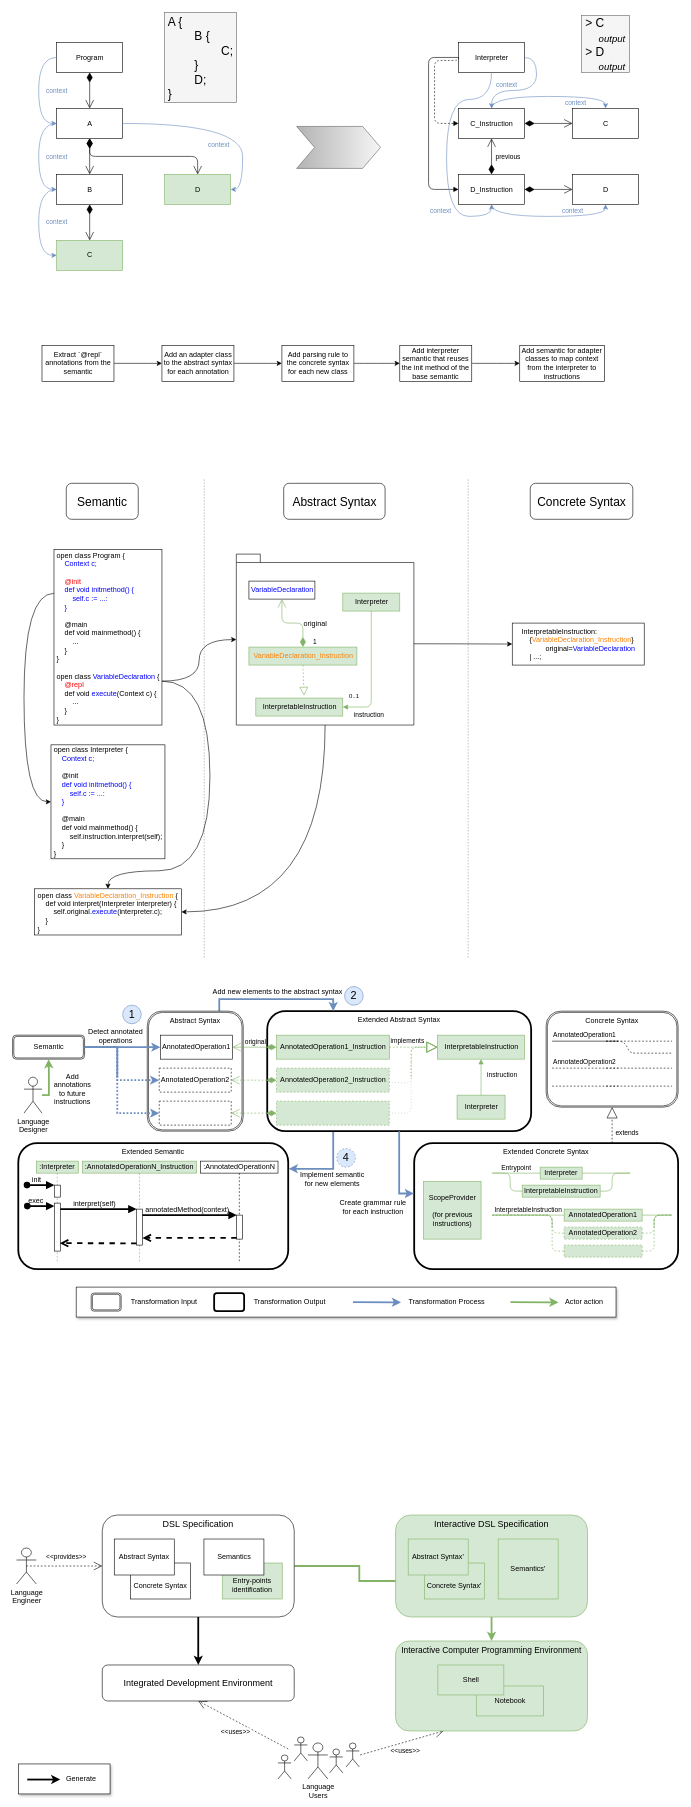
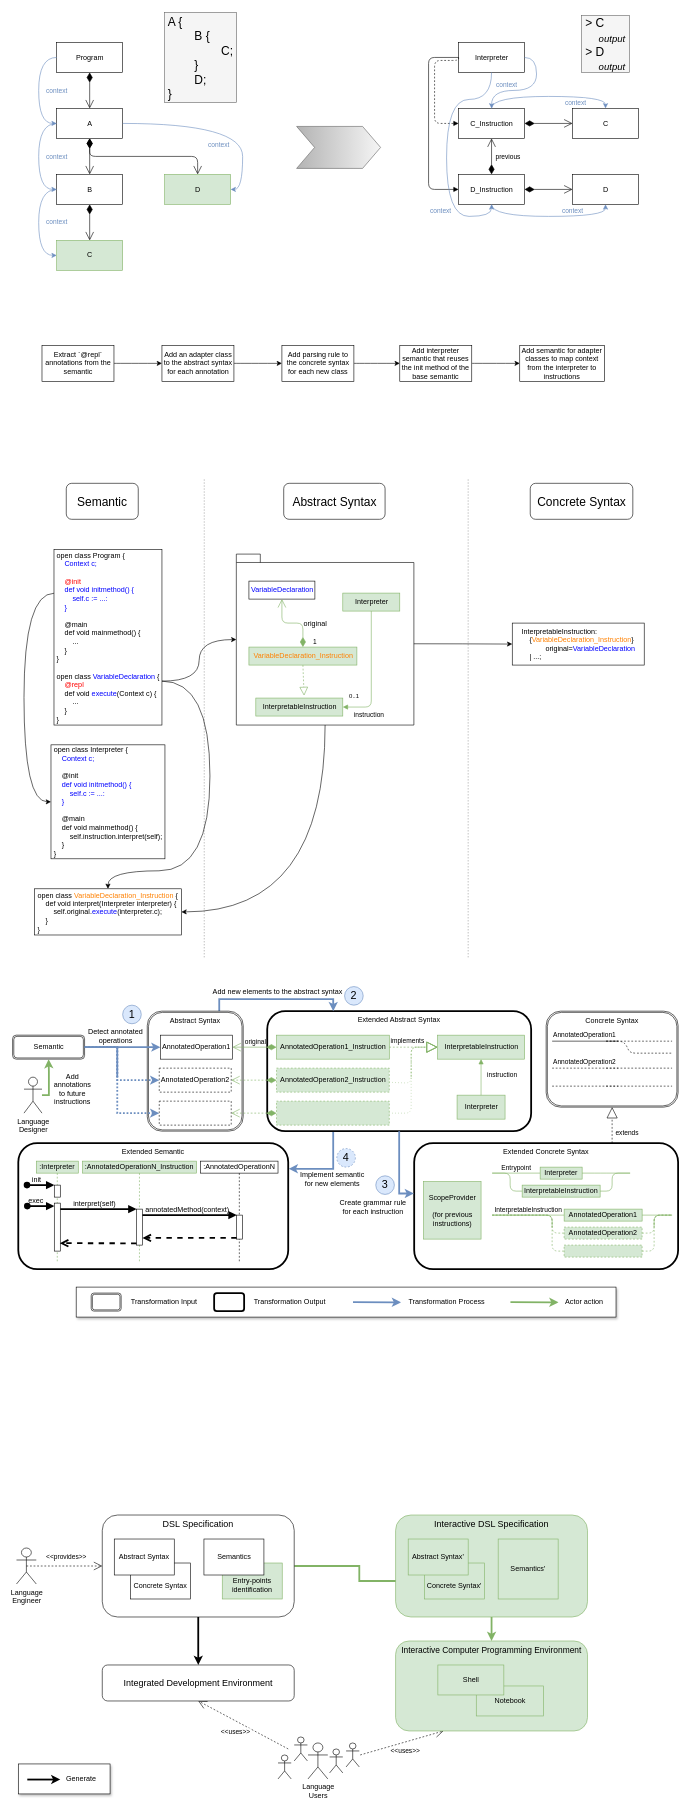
node "3": added
